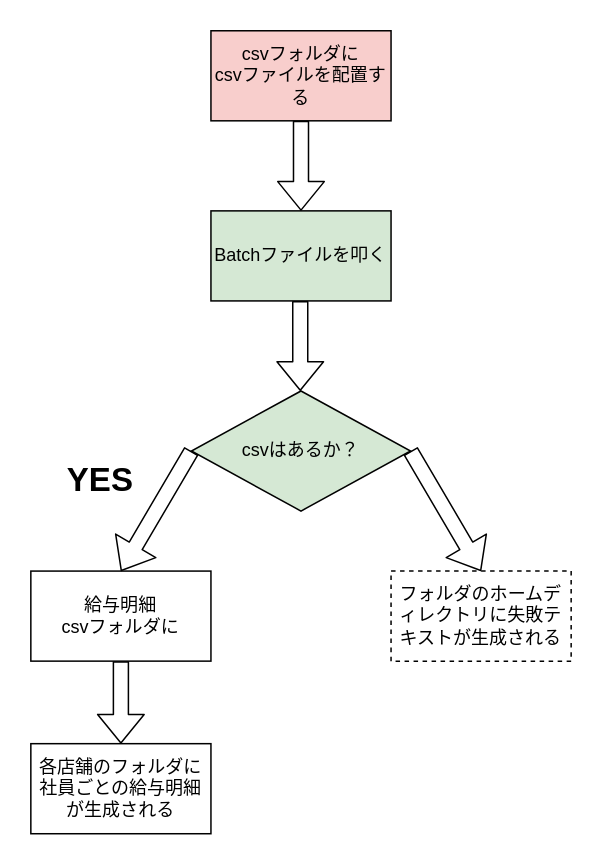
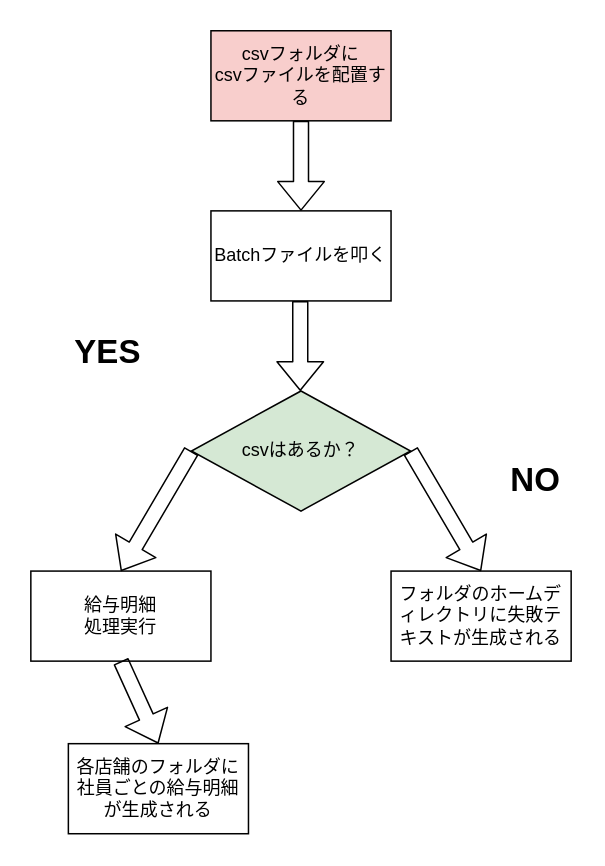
node "Batchファイルを叩く": fillcolor #d5e8d4 -> #ffffff
node "YES": moved (100, 481) -> (107, 353)
node "NO": added
node "給与明細 csvフォルダに": label "給与明細 csvフォルダに" -> "給与明細 処理実行"
node "フォルダのホームディレクトリに失敗テキストが生成される": style dashed -> solid
node "各店舗のフォルダに社員ごとの給与明細が生成される": moved (121, 788) -> (158, 788)
